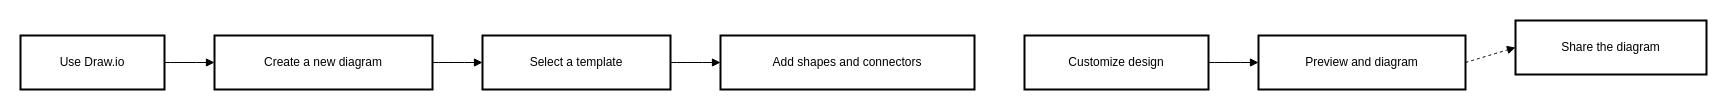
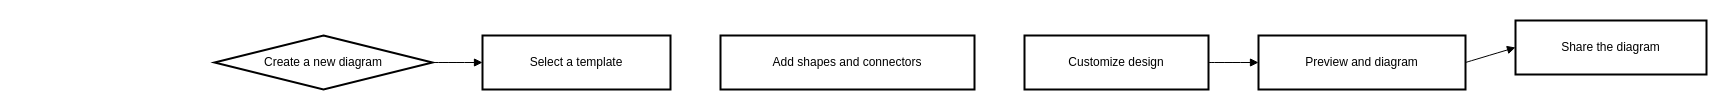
edge "Preview and diagram" -> "Share the diagram": style dashed -> solid
node "Use Draw.io": removed
edge "Use Draw.io" -> "Create a new diagram": removed
node "Create a new diagram": shape rectangle -> diamond
edge "Select a template" -> "Add shapes and connectors": removed
